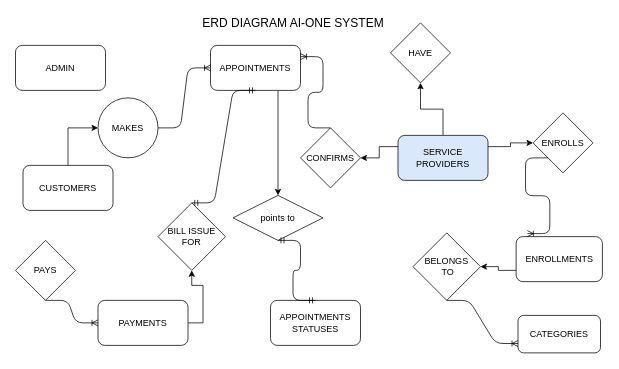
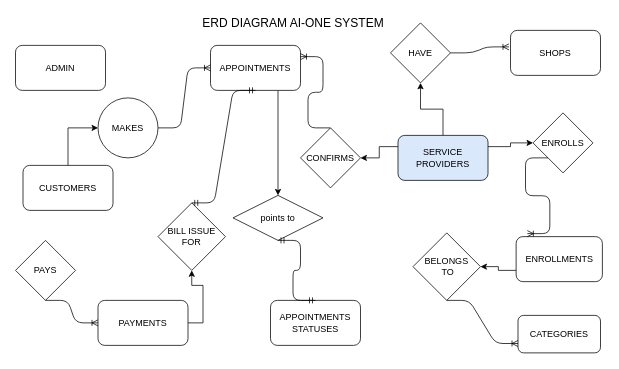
edge "HAVE" -> "SHOPS": added
node "SHOPS": added
